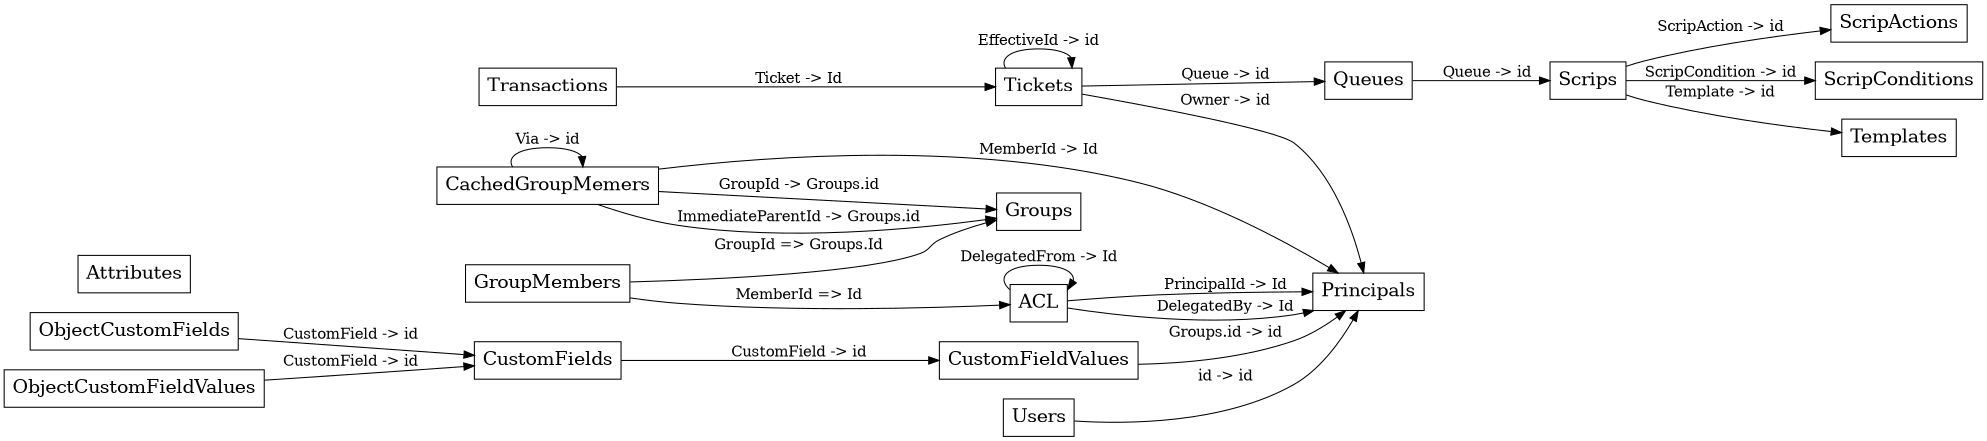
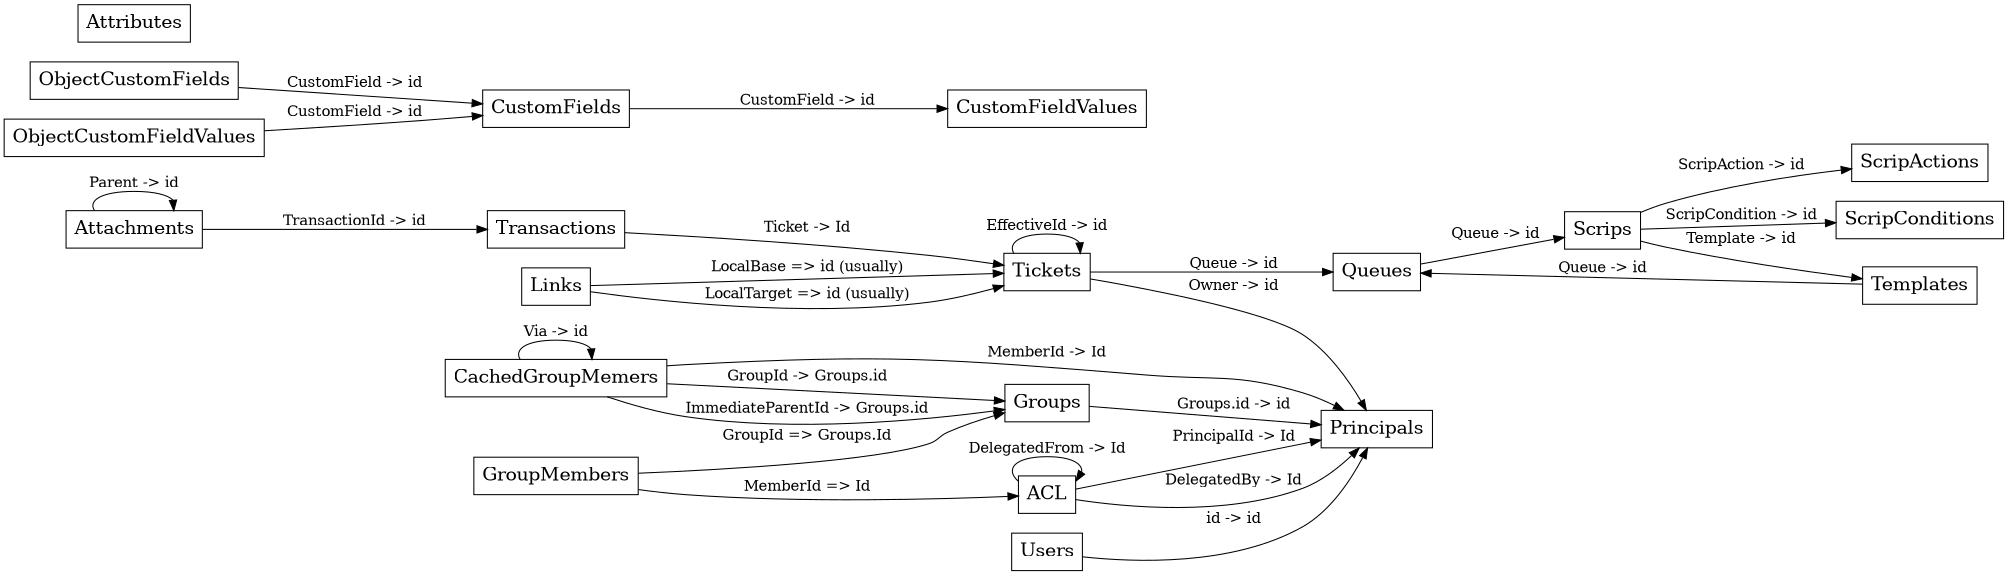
node "Attachments": added
edge "Templates" -> "Queues": added, label "Queue -> id"
node "Links": added
edge "CustomFieldValues" -> "Principals": now "Groups" -> "Principals"
